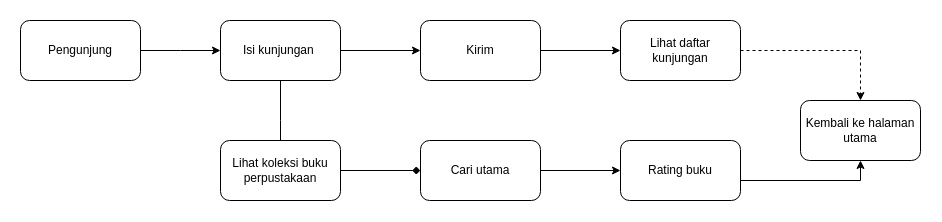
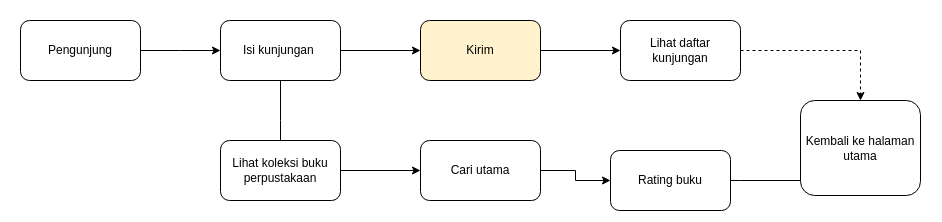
node "Kirim": fillcolor #ffffff -> #fff2cc
node "Kembali ke halaman utama": size 120x60 -> 120x95
edge "Lihat koleksi buku perpustakaan" -> "Cari utama": arrowhead diamond -> classic
node "Rating buku": moved (681, 171) -> (671, 181)
